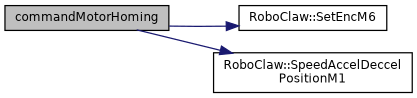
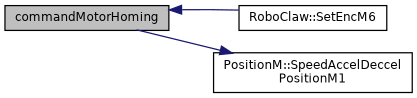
edge "commandMotorHoming" -> "RoboClaw::SetEncM6": reversed
node "RoboClaw::SpeedAccelDeccel PositionM1": label "RoboClaw::SpeedAccelDeccel PositionM1" -> "PositionM::SpeedAccelDeccel PositionM1"
